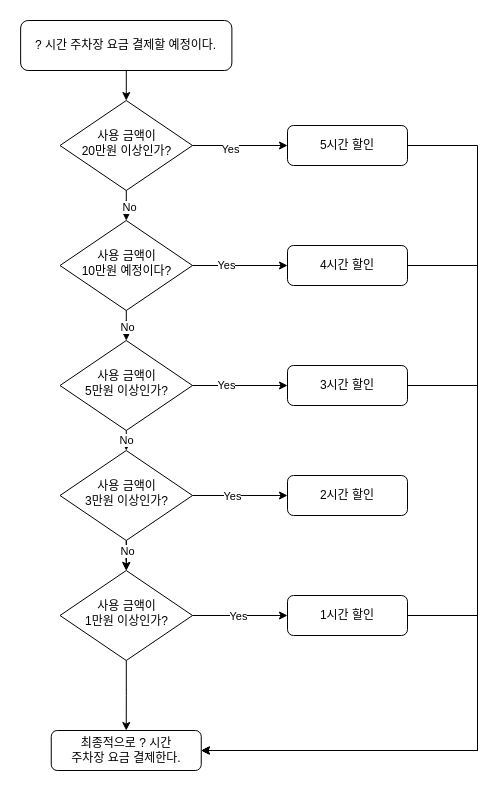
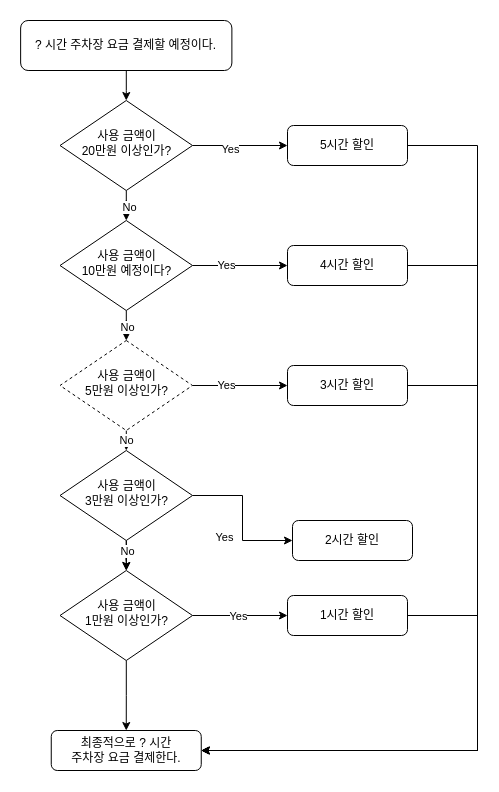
node "사용 금액이 5만원 이상인가?": style solid -> dashed
node "2시간 할인": moved (348, 496) -> (353, 541)
